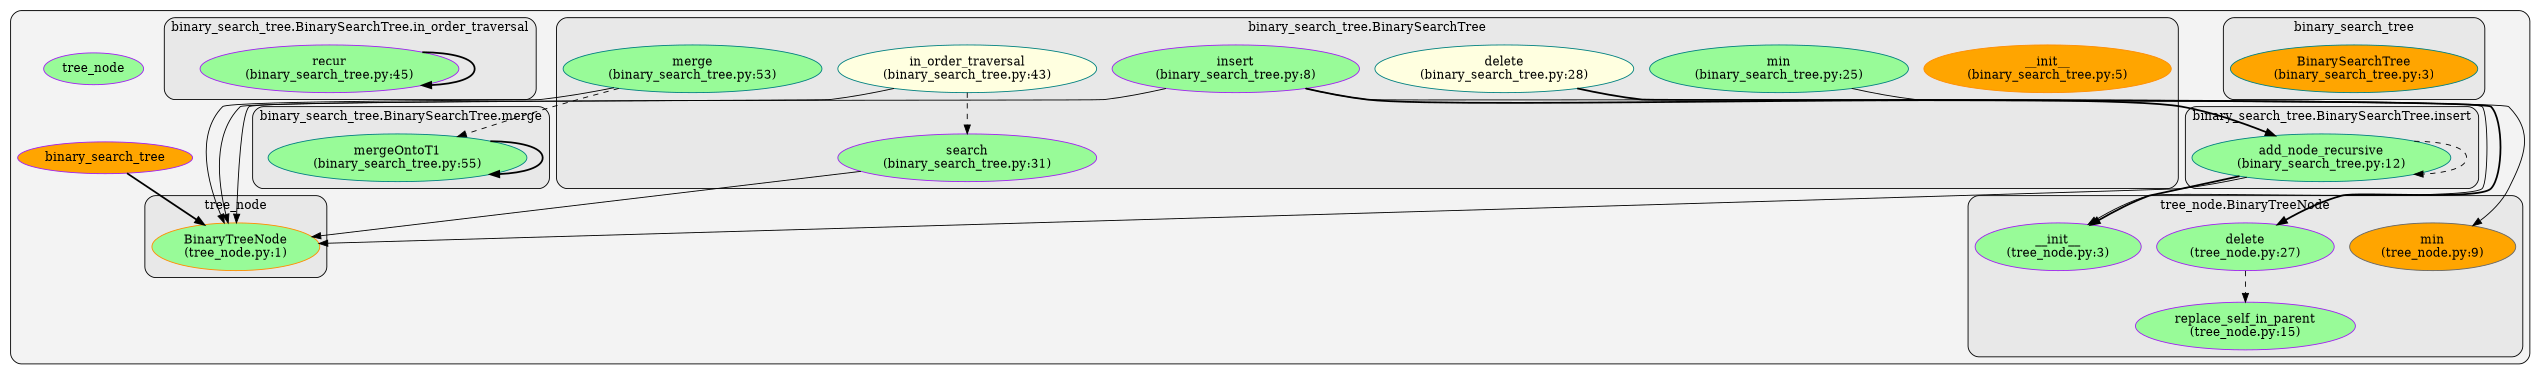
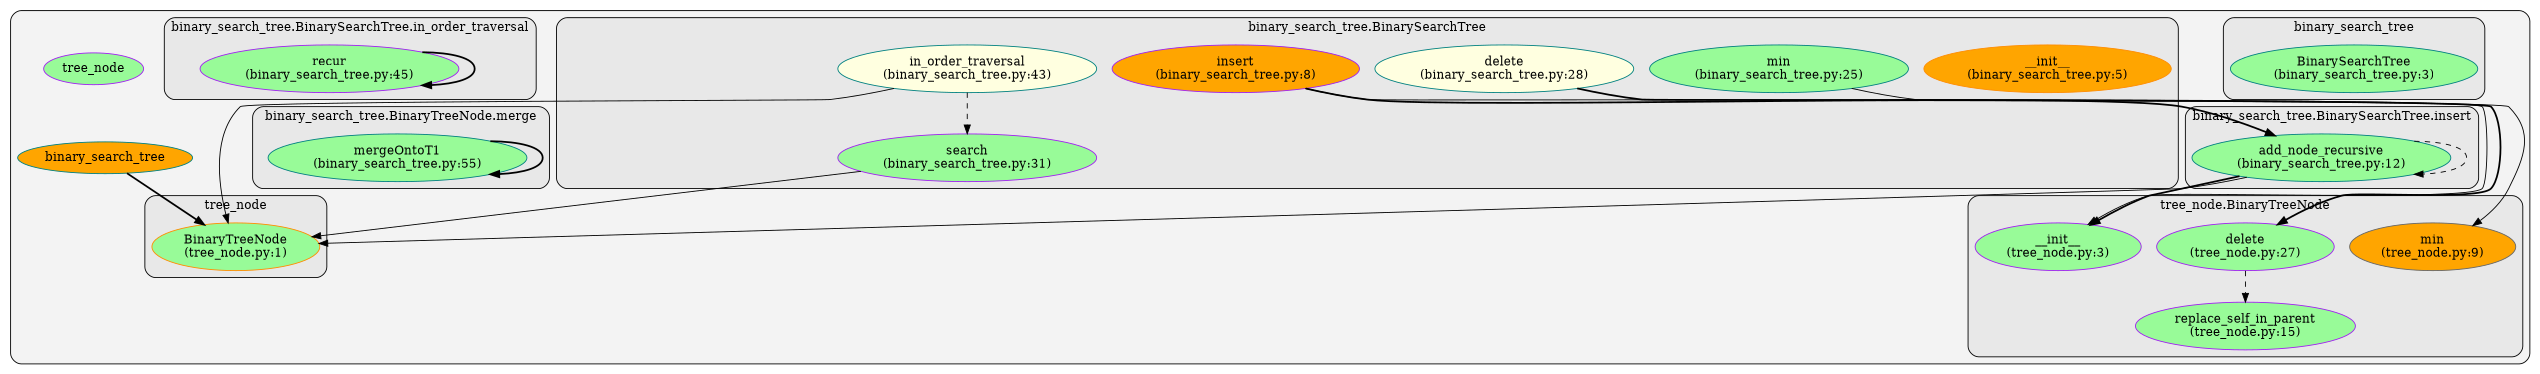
node "merge (binary_search_tree.py:53)": removed
node "insert (binary_search_tree.py:8)": fillcolor palegreen -> orange
node "BinarySearchTree (binary_search_tree.py:3)": fillcolor orange -> palegreen
edge "insert (binary_search_tree.py:8)" -> "BinaryTreeNode (tree_node.py:1)": removed
cluster "binary_search_tree.BinarySearchTree.merge": label "binary_search_tree.BinarySearchTree.merge" -> "binary_search_tree.BinaryTreeNode.merge"
node "binary_search_tree": color purple -> teal
